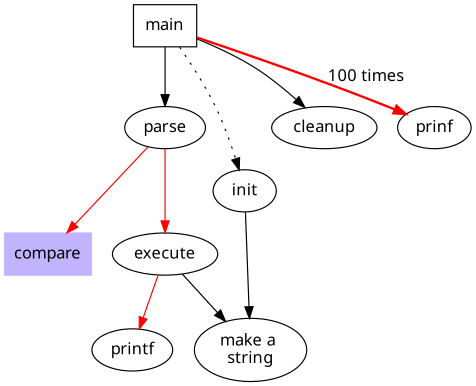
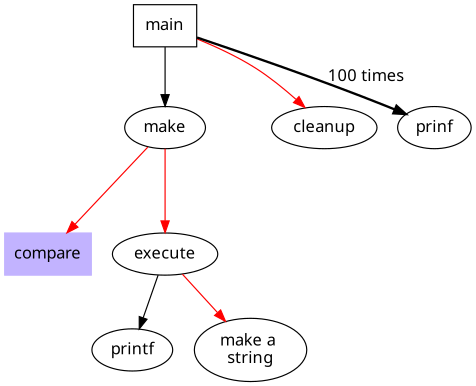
edge "main" -> "cleanup": color black -> red
edge "main" -> "prinf": color red -> black
node "parse": label "parse" -> "make"
node "init": removed
edge "execute" -> "make a string": color black -> red
edge "execute" -> "printf": color red -> black
